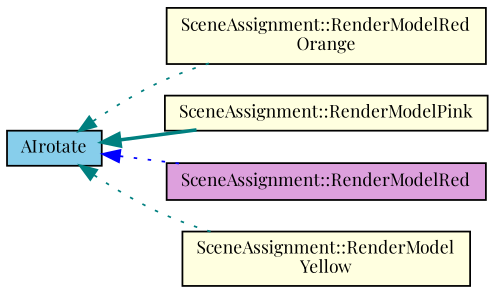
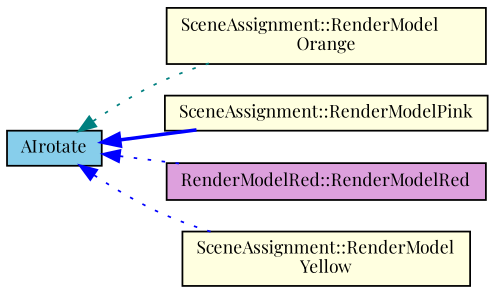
node "SceneAssignment::RenderModelRed Orange": label "SceneAssignment::RenderModelRed Orange" -> "SceneAssignment::RenderModel Orange"
edge "SceneAssignment::RenderModelPink" -> "AIrotate": color teal -> blue
node "SceneAssignment::RenderModelRed": label "SceneAssignment::RenderModelRed" -> "RenderModelRed::RenderModelRed"
edge "SceneAssignment::RenderModel Yellow" -> "AIrotate": color teal -> blue
